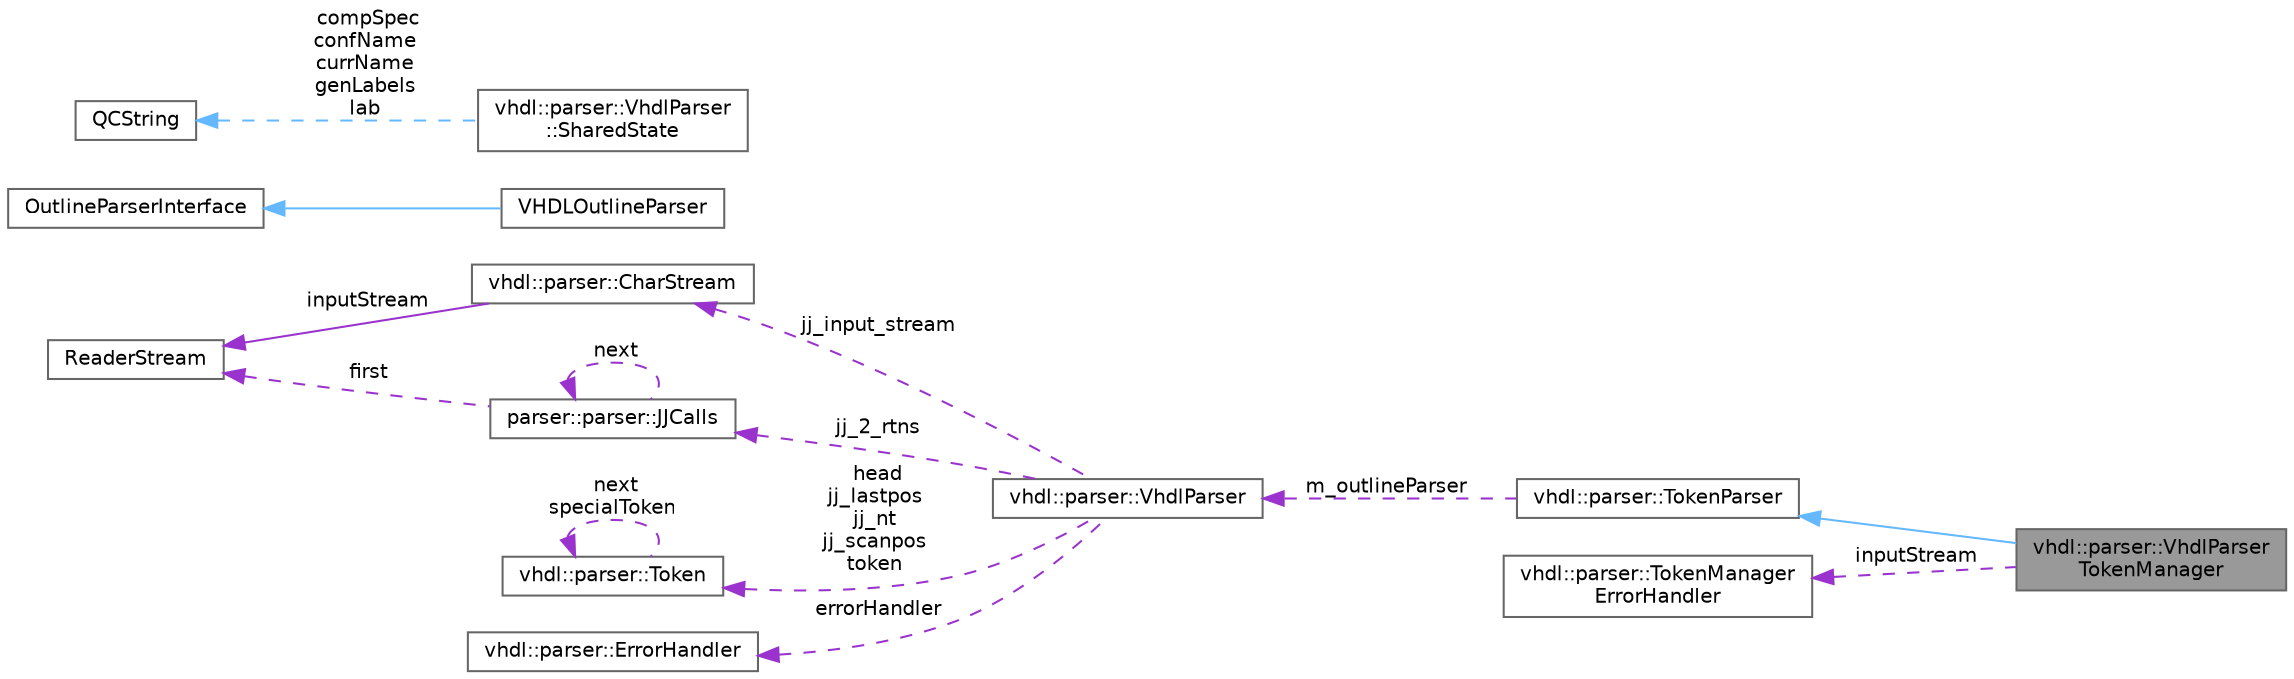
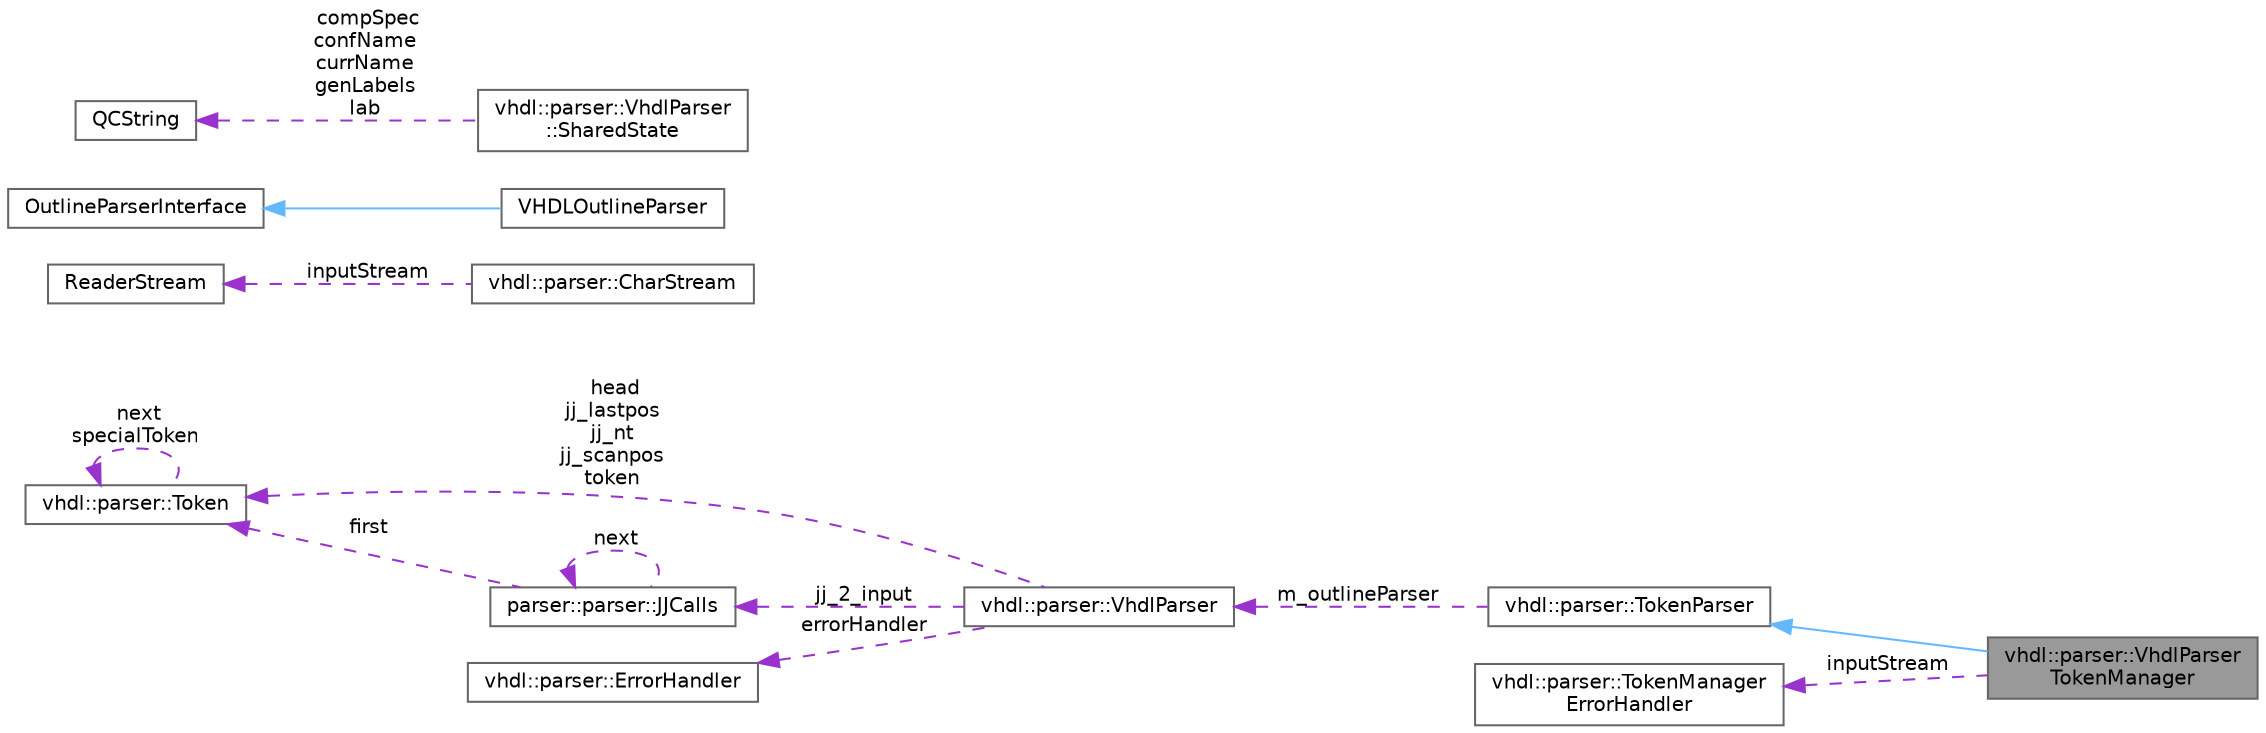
edge "vhdl::parser::VhdlParser ::SharedState" -> "QCString": color steelblue1 -> darkorchid3
edge "vhdl::parser::CharStream" -> "ReaderStream": style solid -> dashed
edge "vhdl::parser::VhdlParser" -> "vhdl::parser::CharStream": removed, label "jj_input_stream"
edge "parser::parser::JJCalls" -> "ReaderStream": now "parser::parser::JJCalls" -> "vhdl::parser::Token"
edge "vhdl::parser::VhdlParser" -> "parser::parser::JJCalls": label " jj_2_rtns" -> " jj_2_input"
